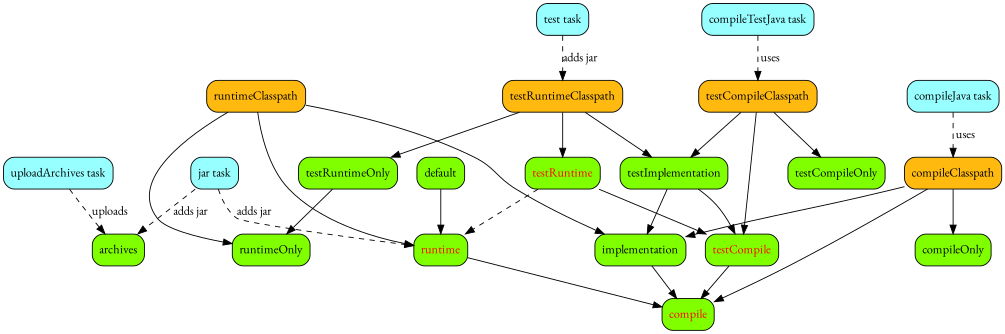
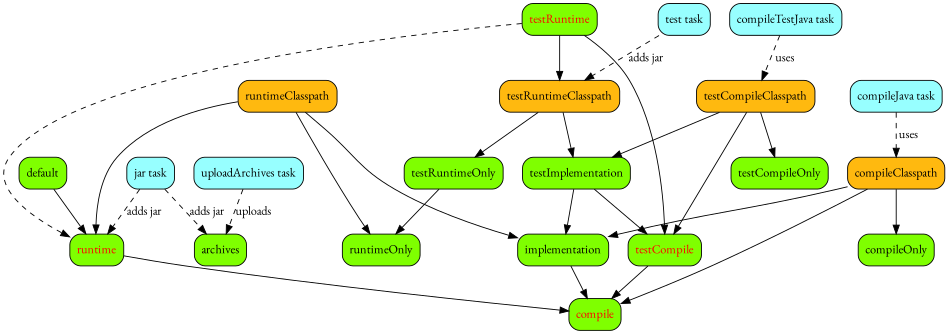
edge "testRuntimeClasspath" -> "testRuntime": reversed
